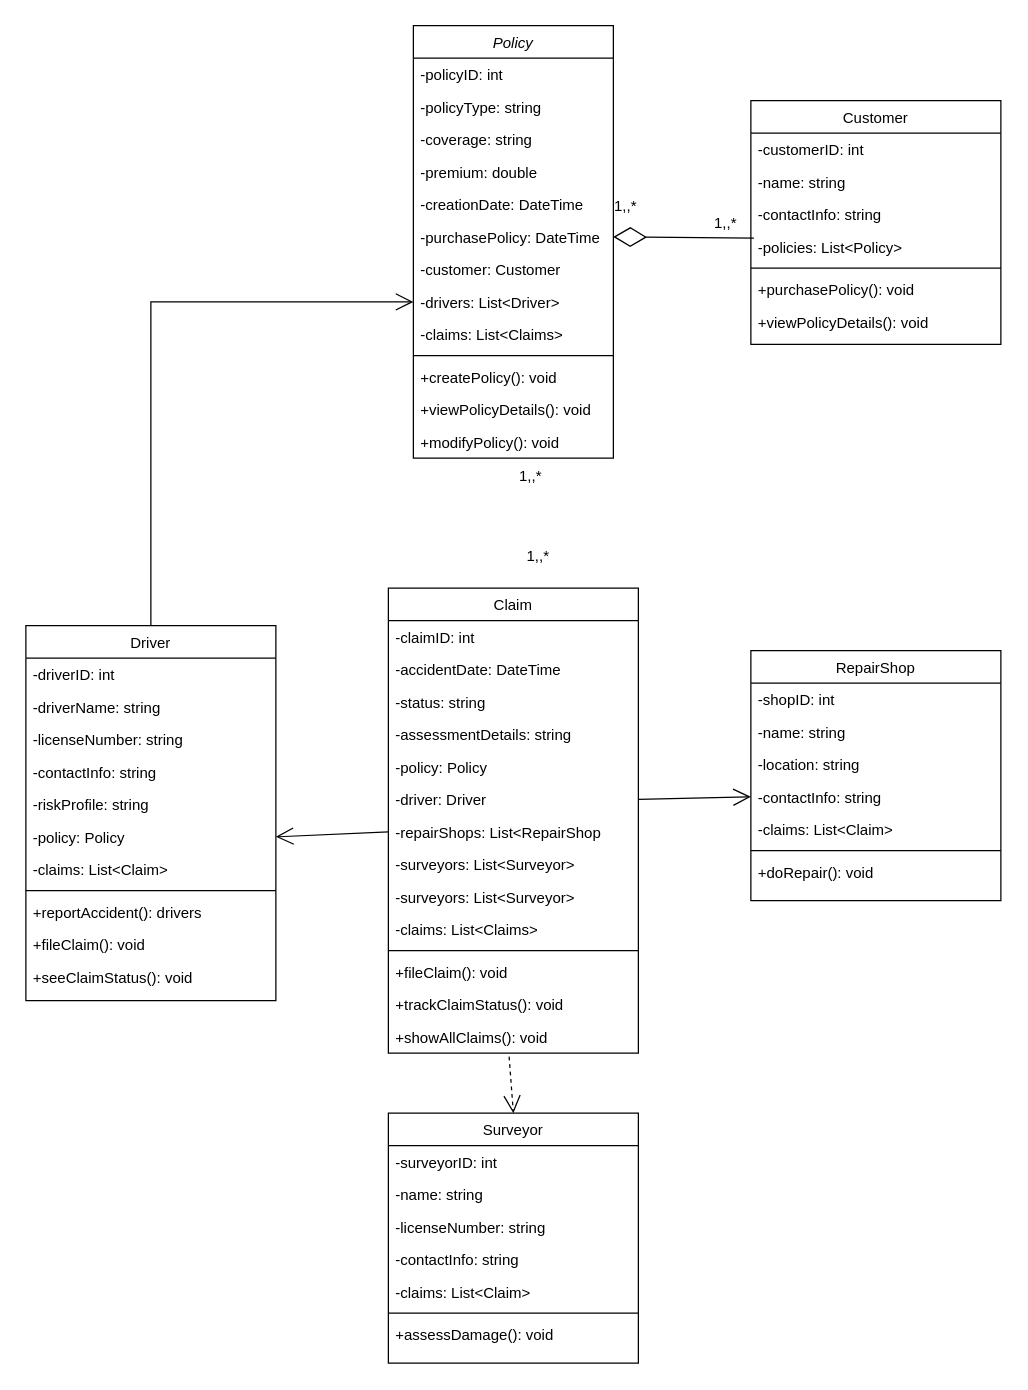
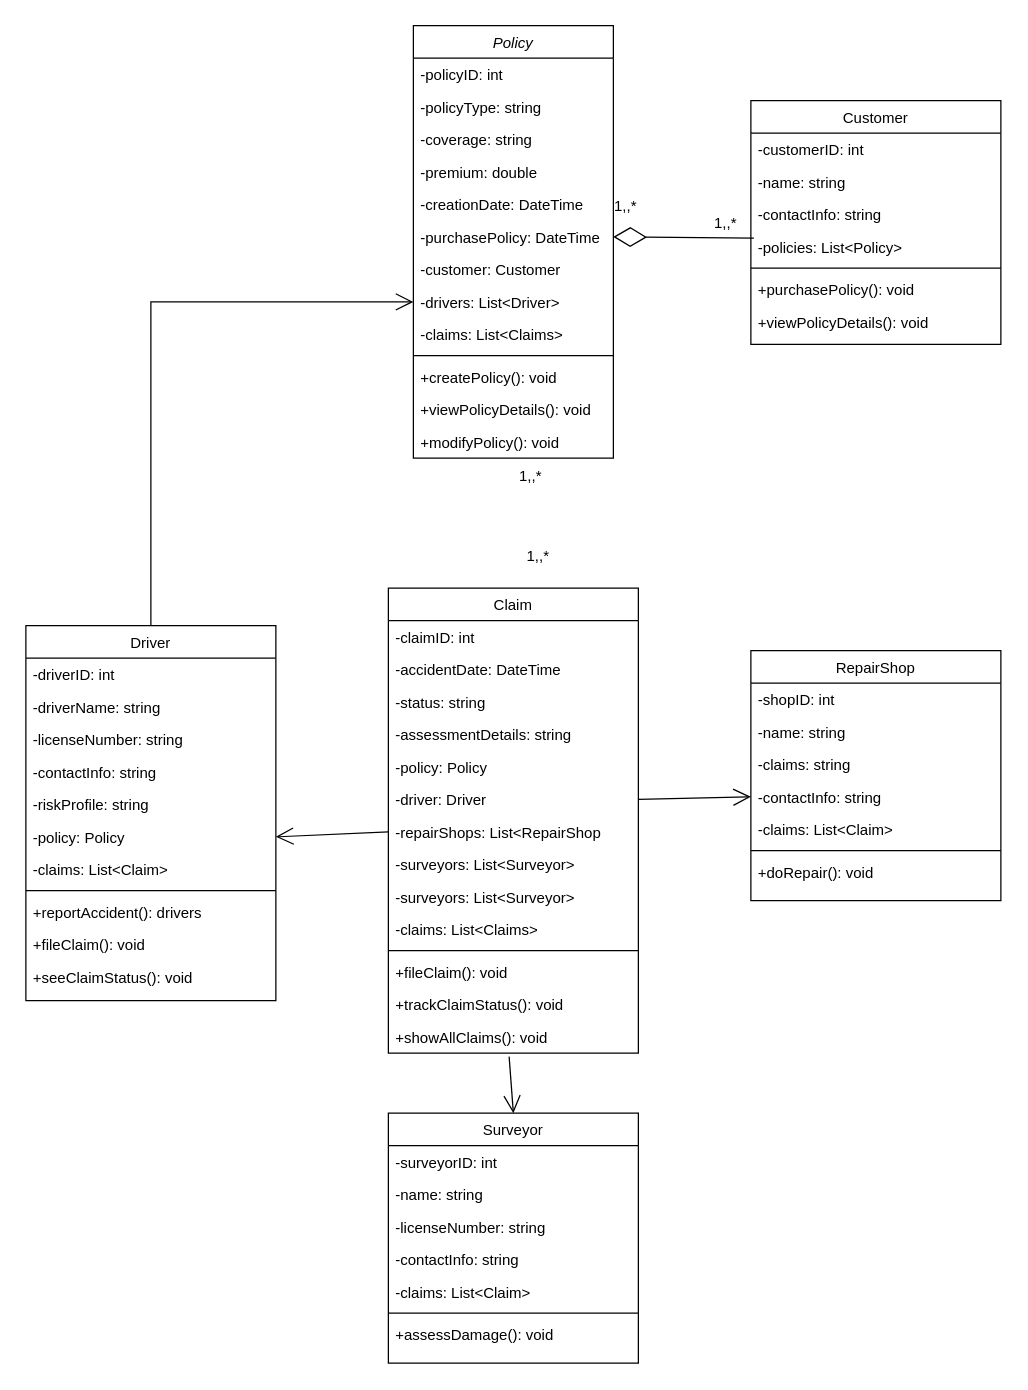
node "-location: string": label "-location: string" -> "-claims: string"
edge "+showAllClaims(): void" -> "Surveyor": style dashed -> solid
